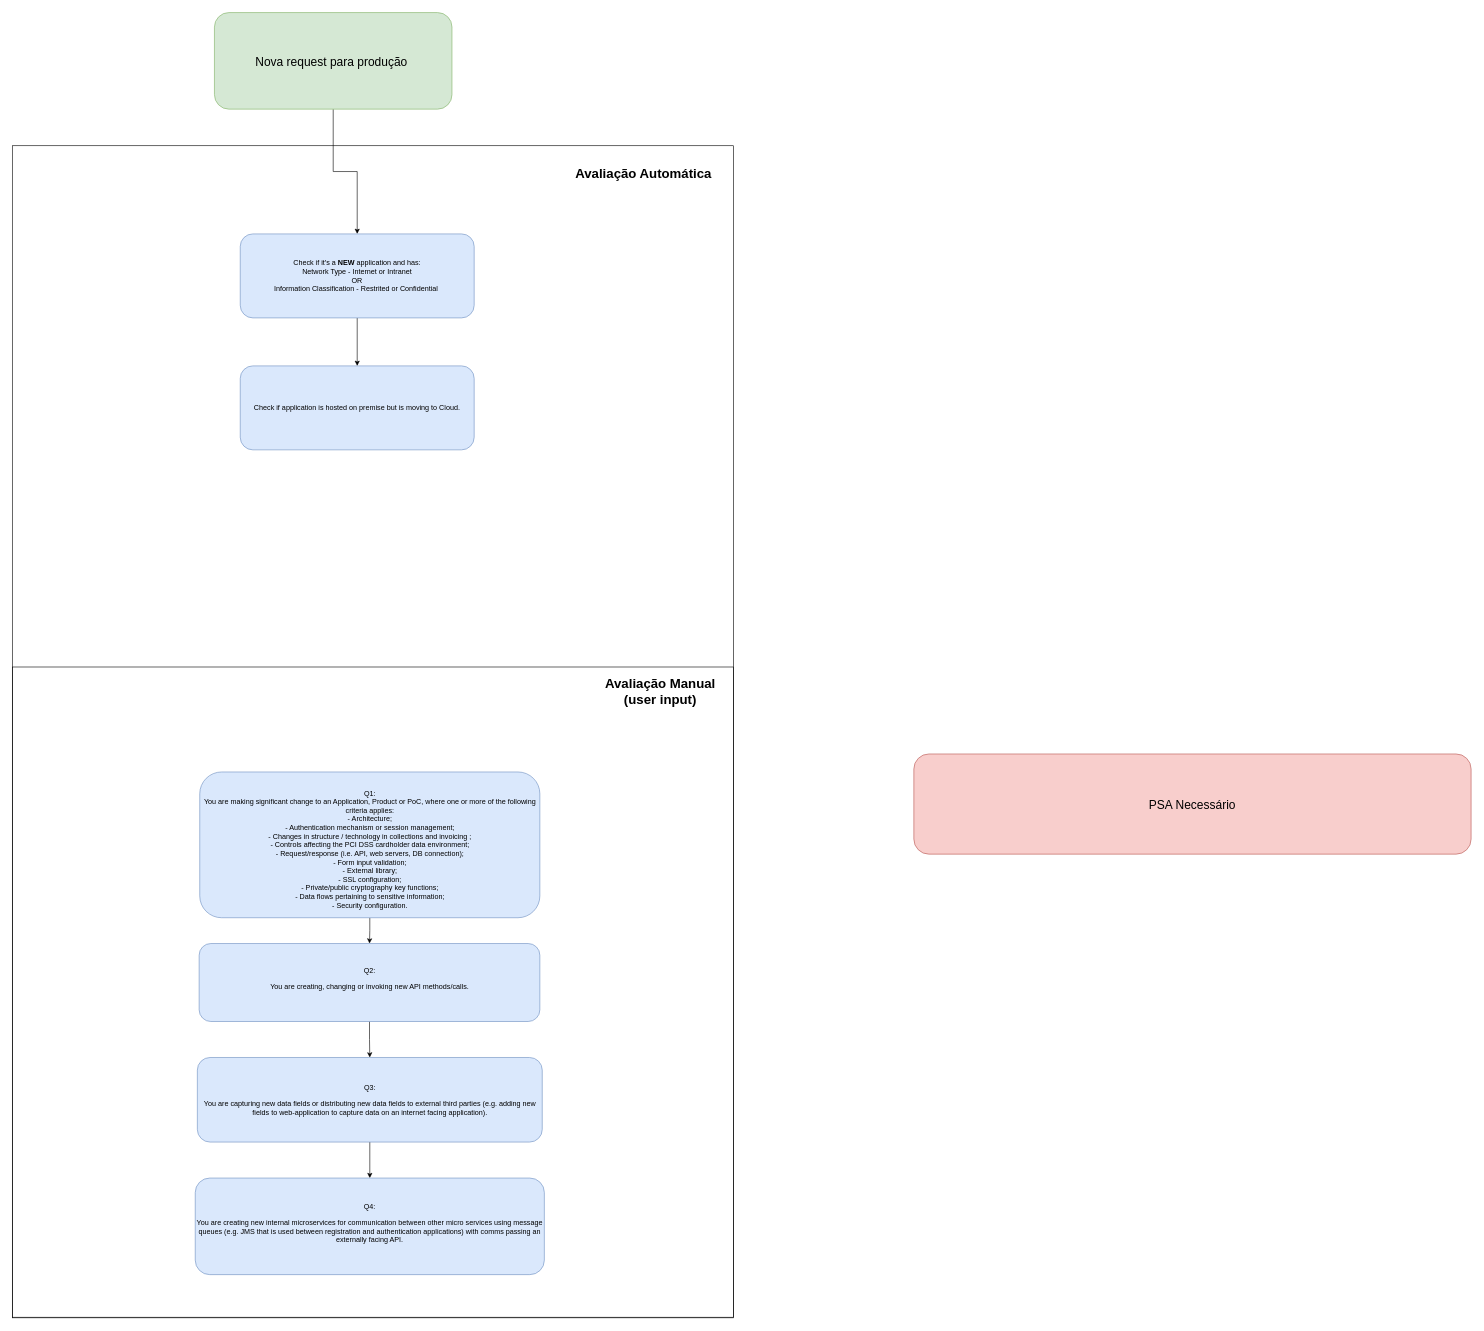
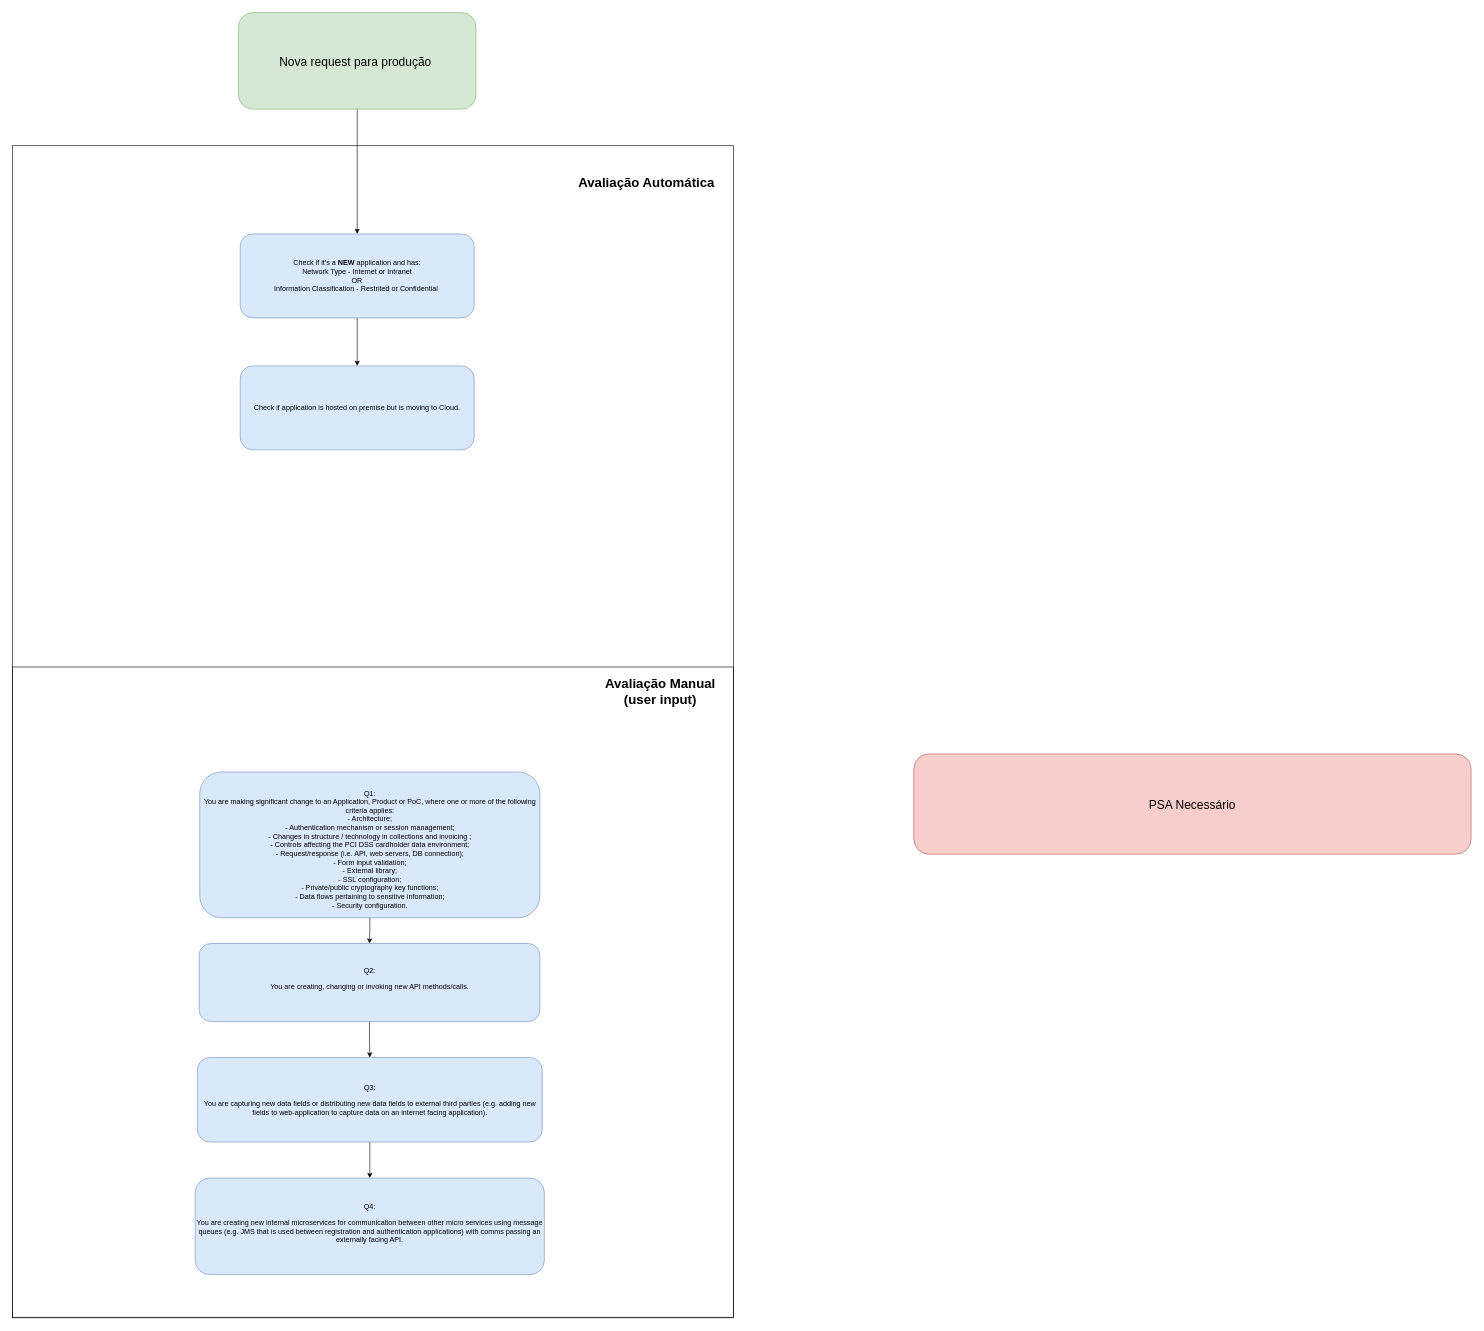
node "Nova request para produção": moved (333, 61) -> (357, 61)
node "Avaliação Automática": moved (644, 174) -> (647, 183)
